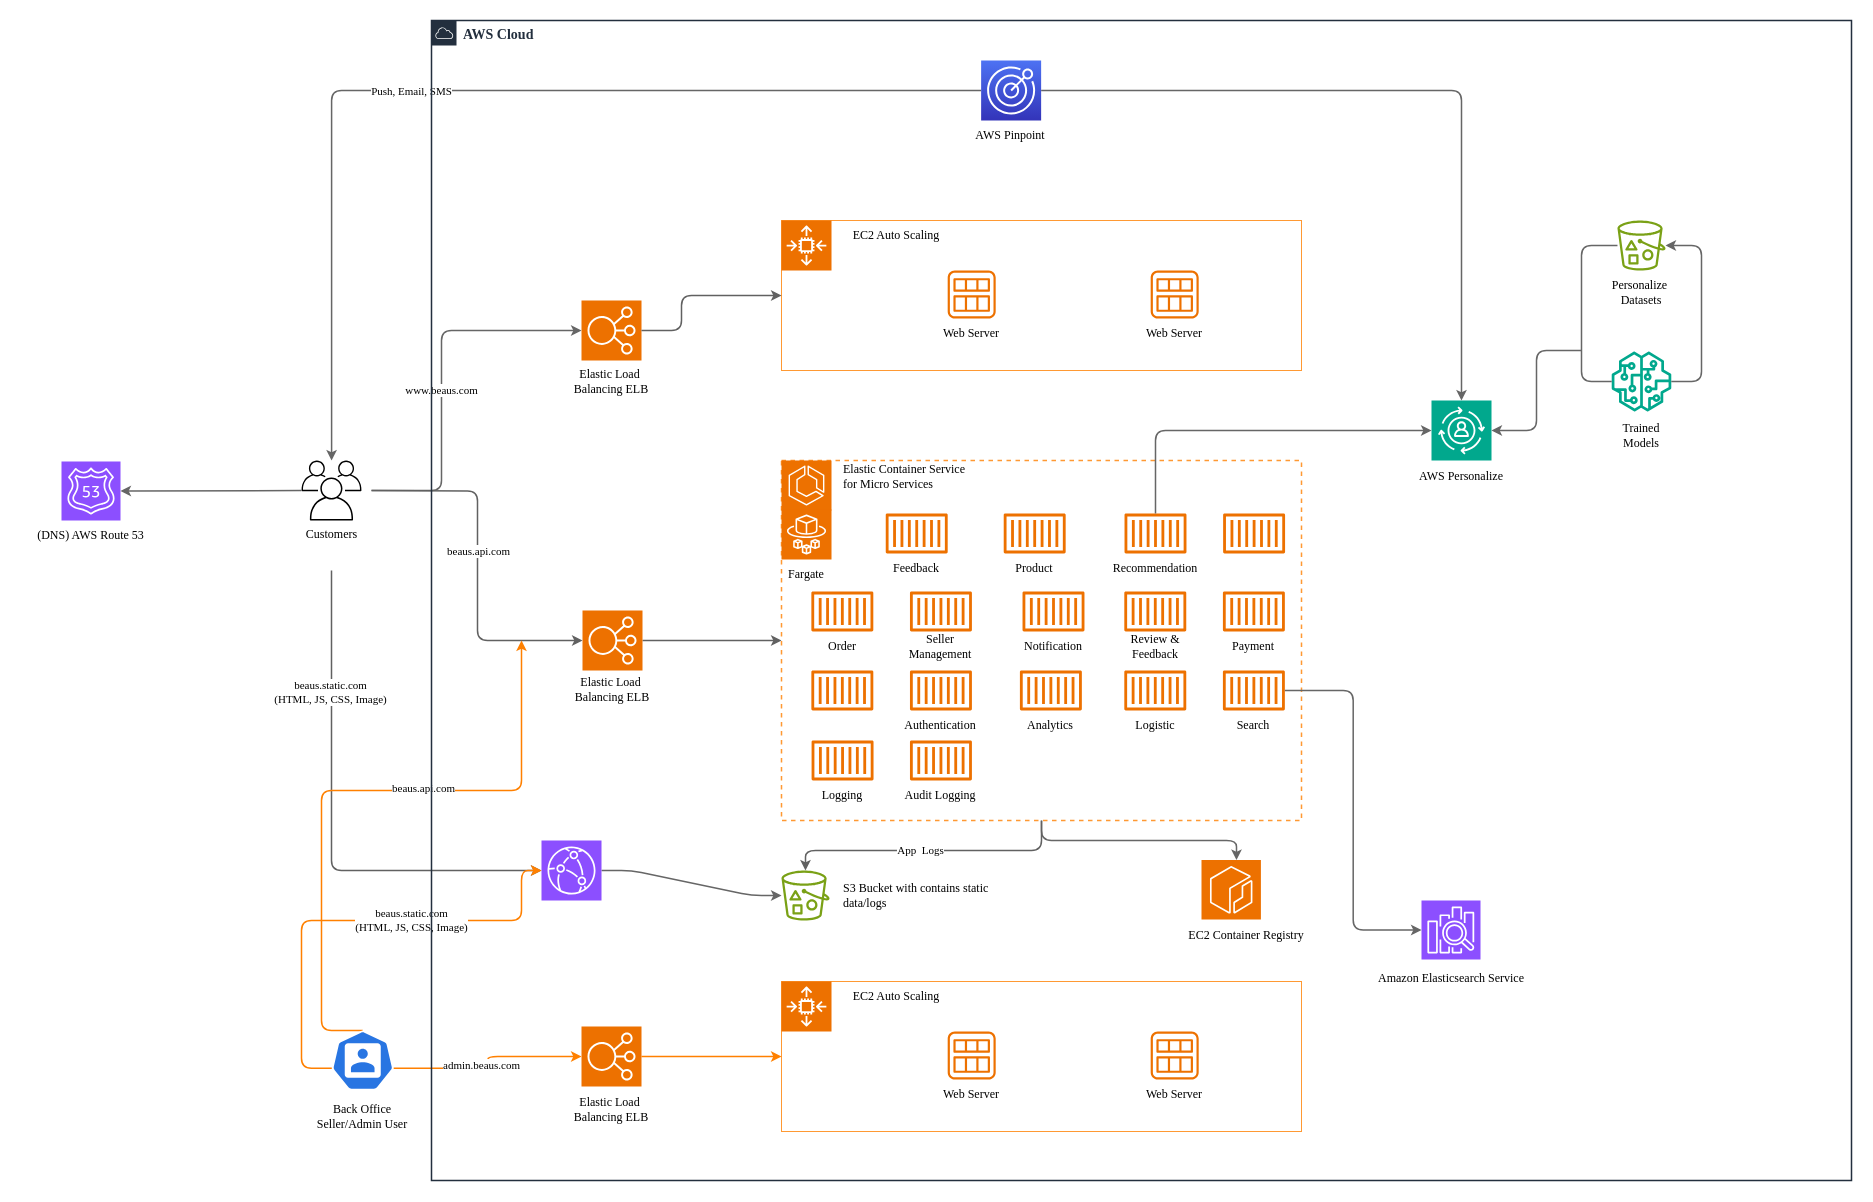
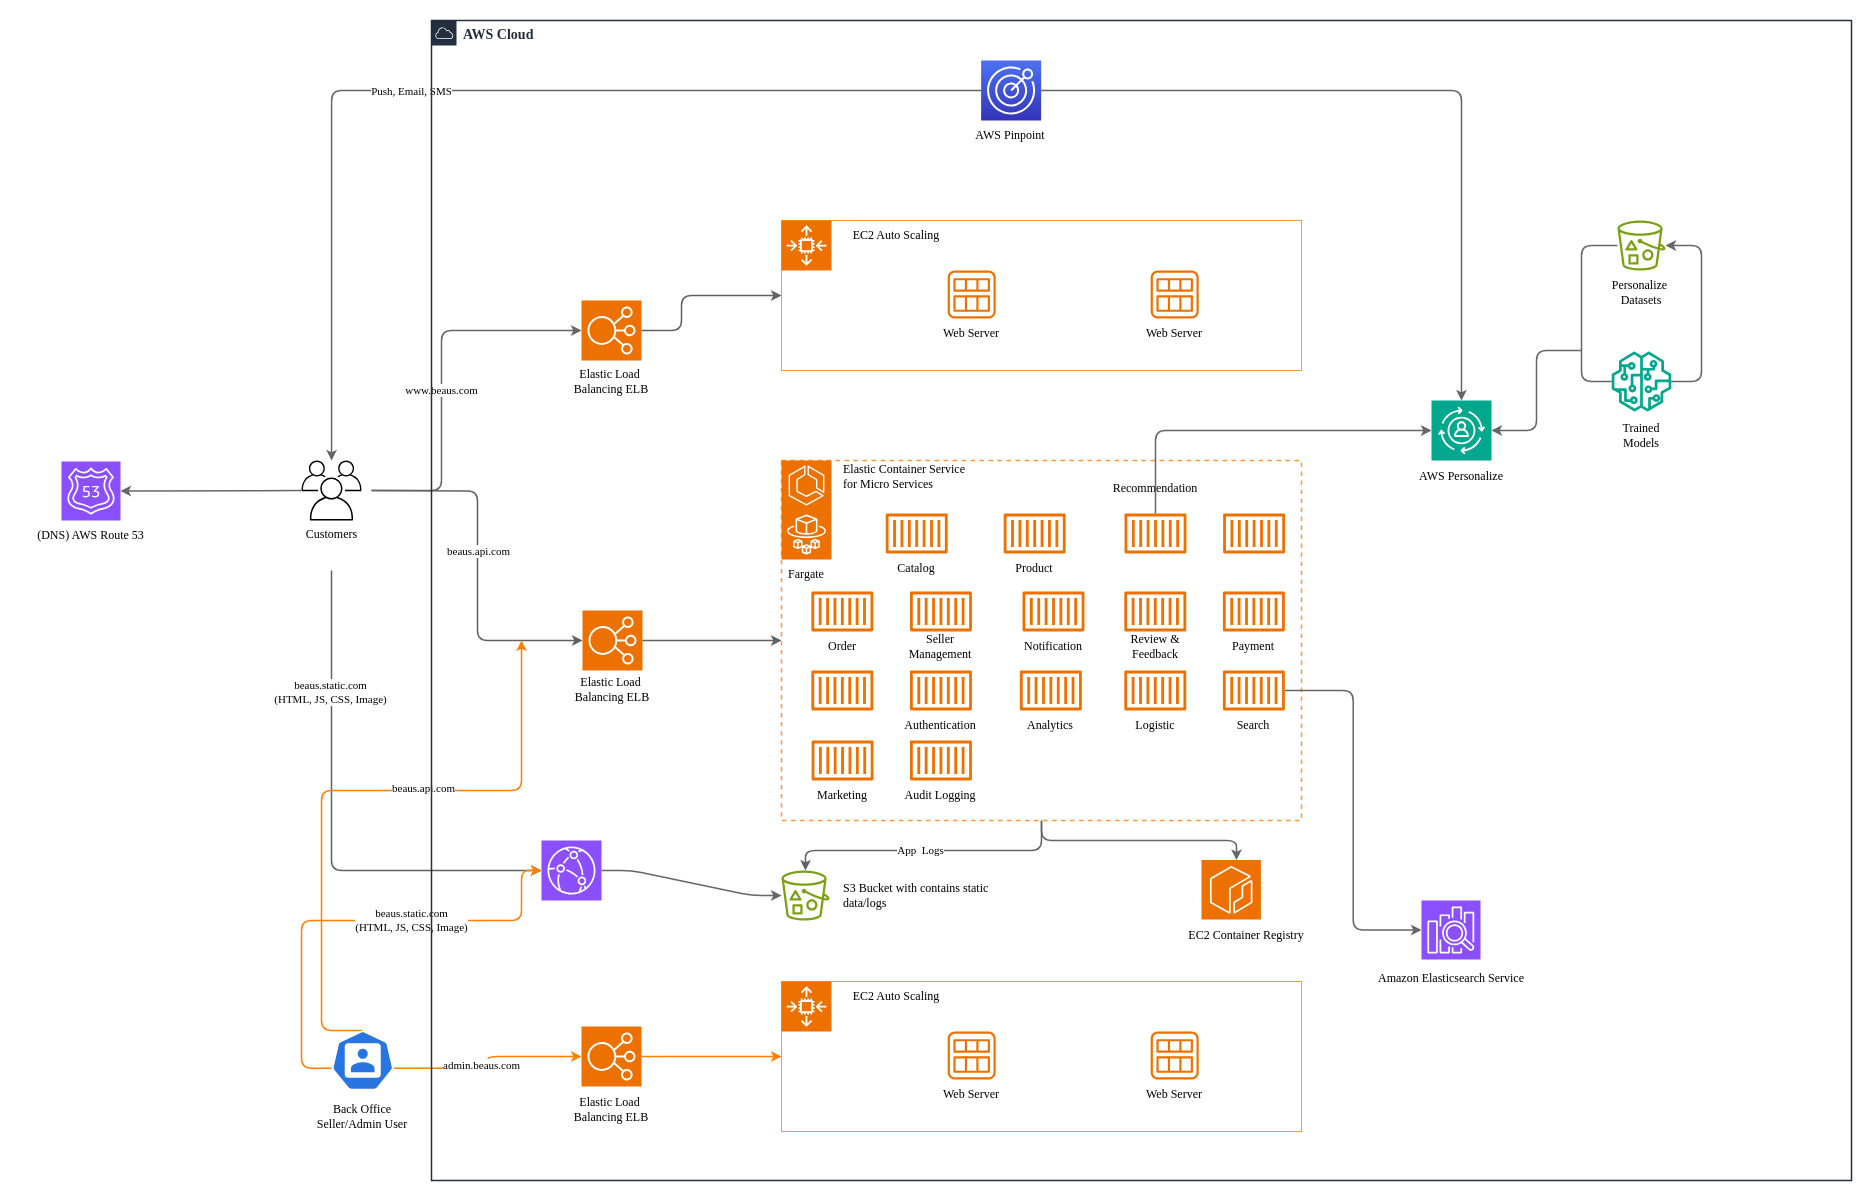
node "Feedback": label "Feedback" -> "Catalog"
node "Recommendation": moved (1156, 569) -> (1156, 489)
node "Logging": label "Logging" -> "Marketing"
